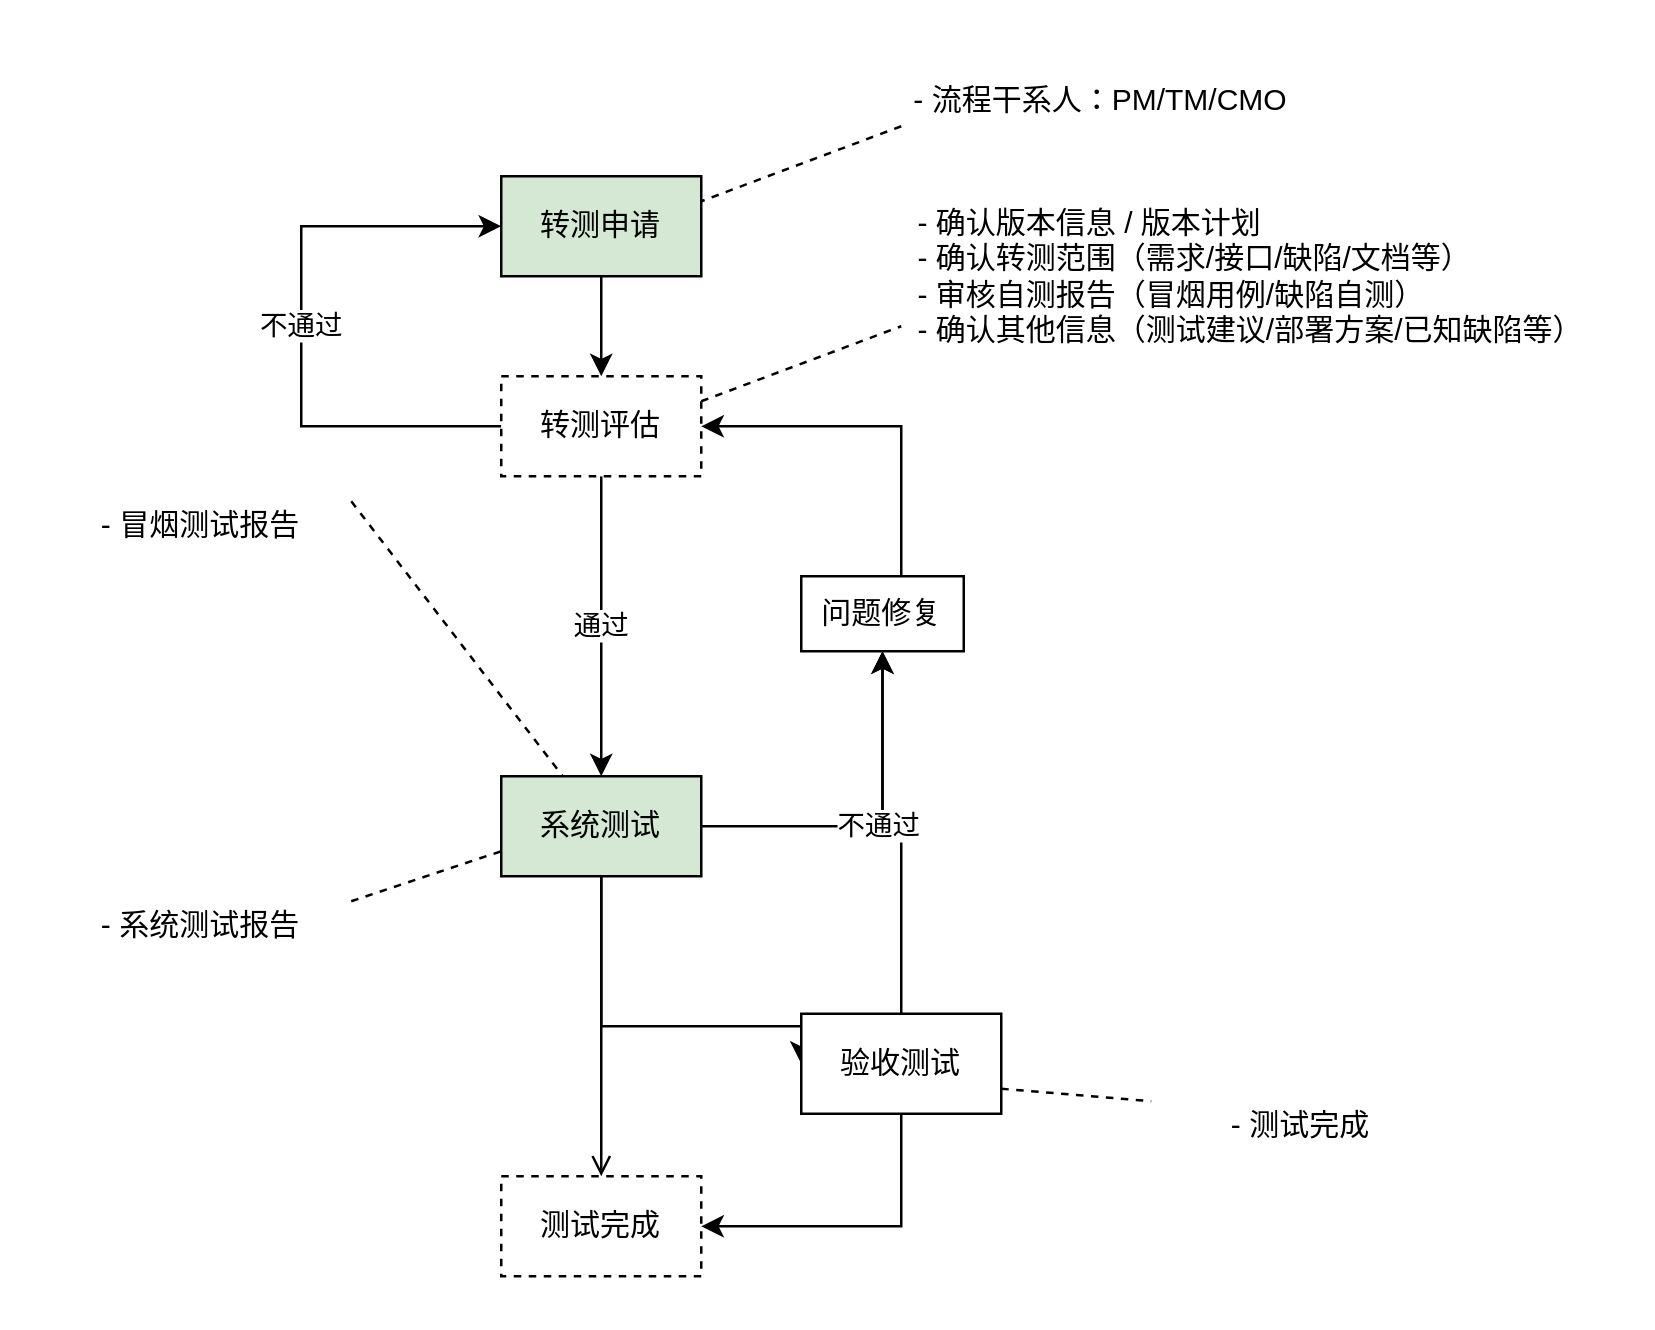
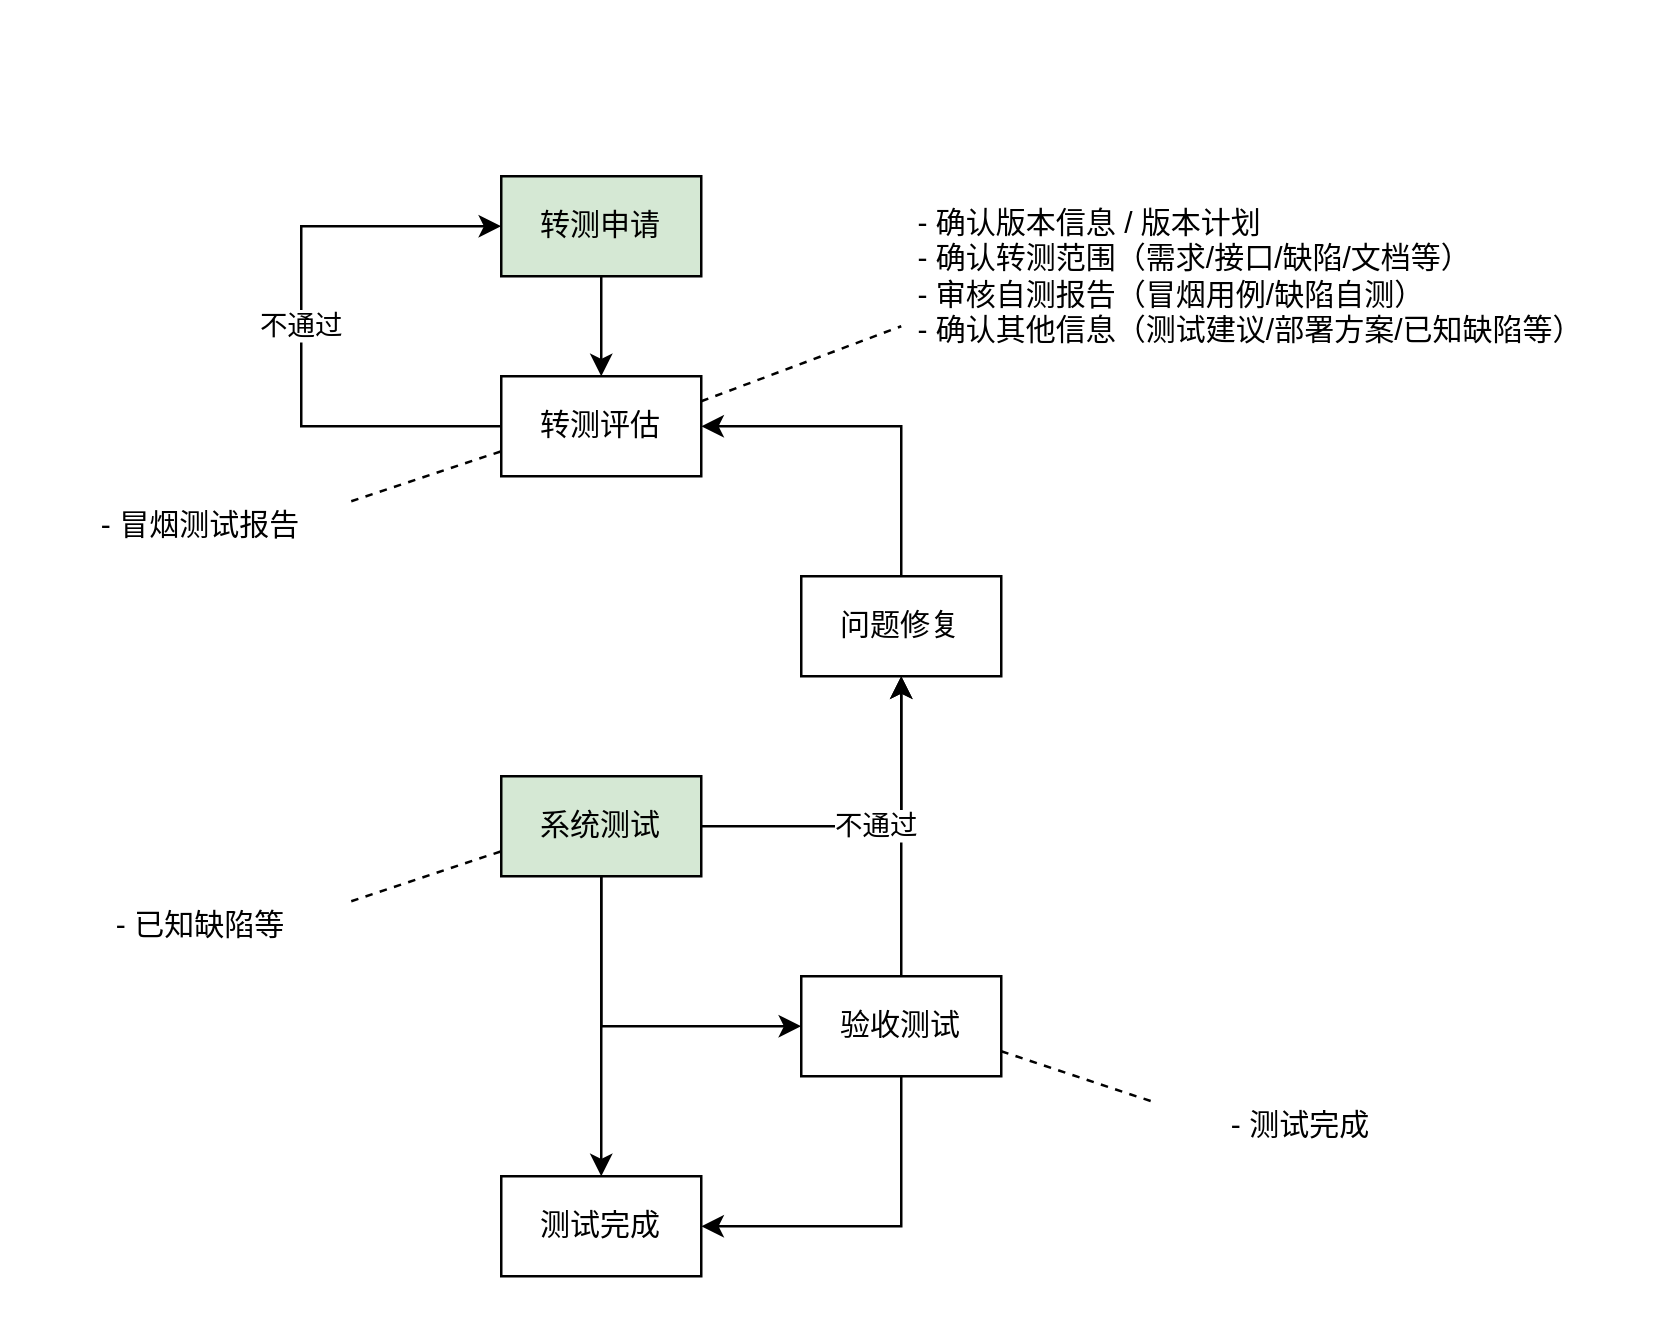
node "- 流程干系人：PM/TM/CMO": removed
edge "- 流程干系人：PM/TM/CMO" -- "转测申请": removed
node "转测评估": style dashed -> solid
node "问题修复": size 163x75 -> 200x100
edge "- 冒烟测试报告" -- "系统测试": now "- 冒烟测试报告" -- "转测评估"
edge "转测评估" -> "系统测试": removed, label "通过"
node "- 系统测试报告": label "- 系统测试报告" -> "- 已知缺陷等"
node "验收测试": moved (901, 1064) -> (901, 1026)
edge "系统测试" -> "测试完成": arrowhead open -> classic
node "测试完成": style dashed -> solid
